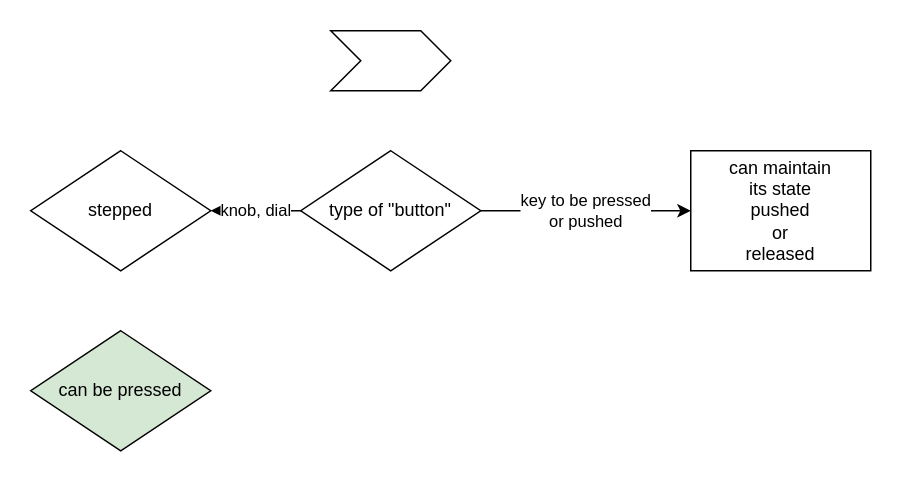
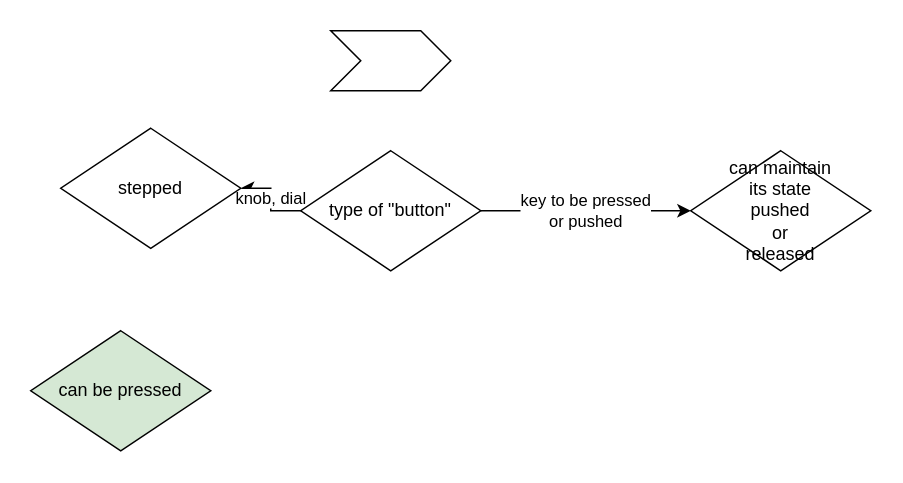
node "stepped": moved (121, 211) -> (151, 188)
node "can maintain its state pushed or released": shape rectangle -> diamond
